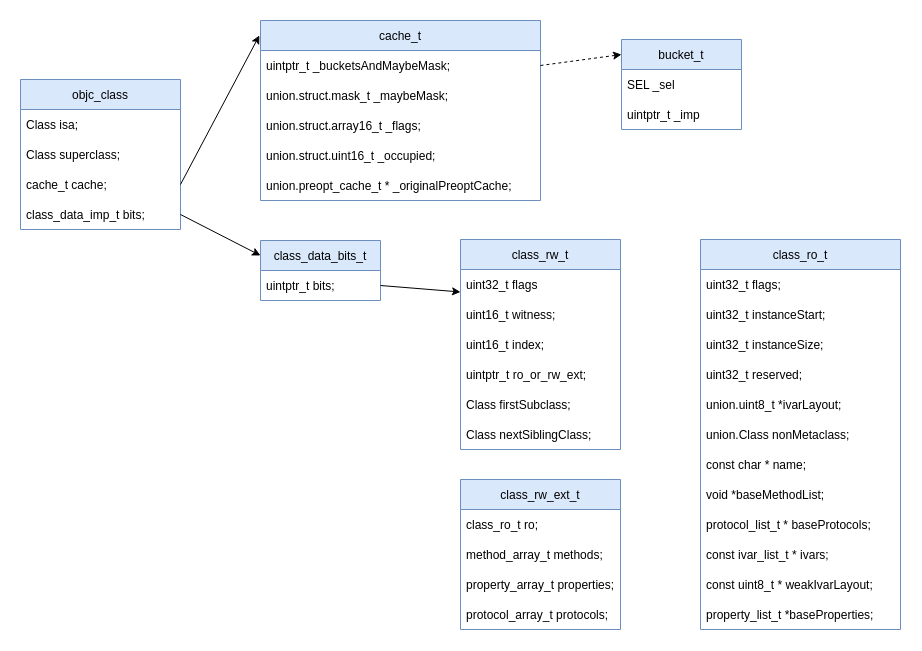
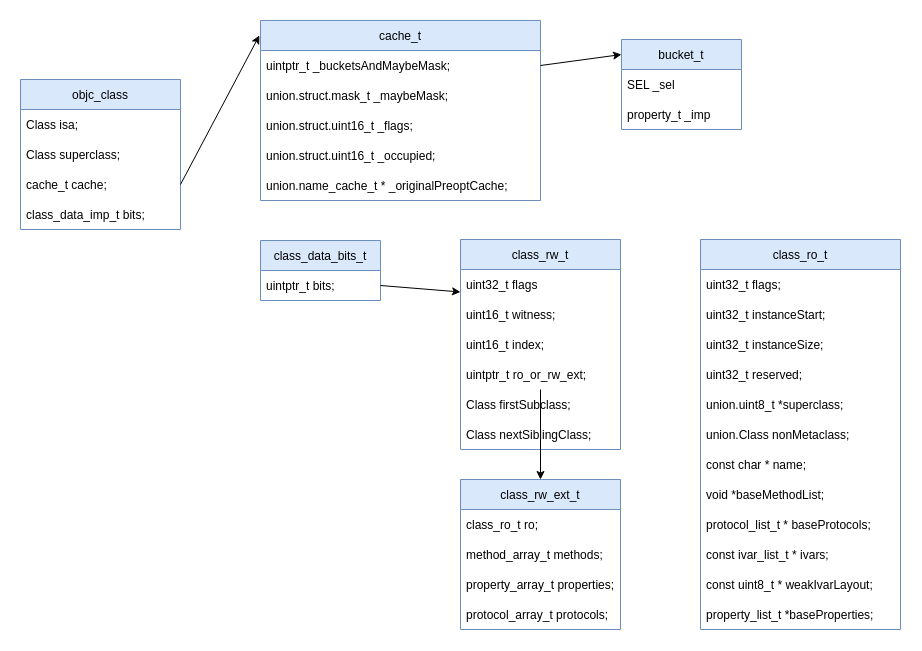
edge "uintptr_t _bucketsAndMaybeMask;" -> "bucket_t": style dashed -> solid
node "uintptr_t _imp": label "uintptr_t _imp" -> "property_t _imp"
node "union.struct.array16_t _flags;": label "union.struct.array16_t _flags;" -> "union.struct.uint16_t _flags;"
node "union.preopt_cache_t * _originalPreoptCache;": label "union.preopt_cache_t * _originalPreoptCache;" -> "union.name_cache_t * _originalPreoptCache;"
edge "class_data_imp_t bits;" -> "class_data_bits_t": removed
node "union.uint8_t *ivarLayout;": label "union.uint8_t *ivarLayout;" -> "union.uint8_t *superclass;"
edge "uintptr_t ro_or_rw_ext;" -> "class_rw_ext_t": added
